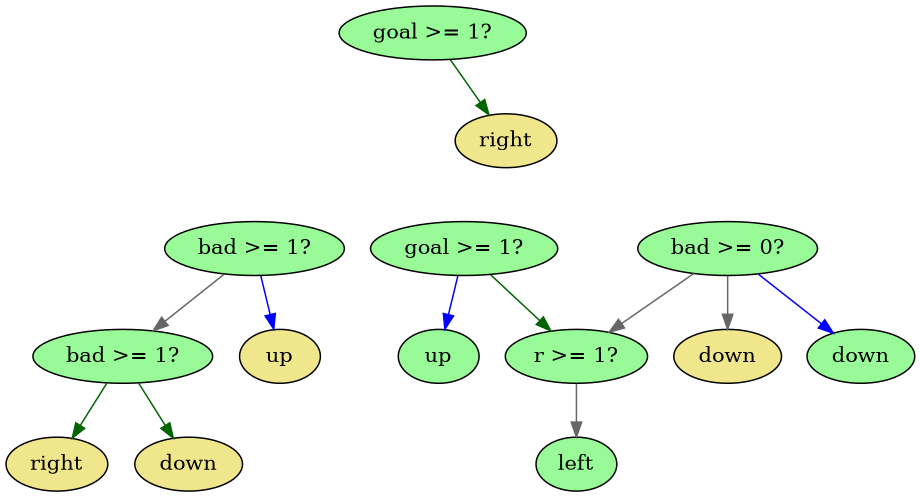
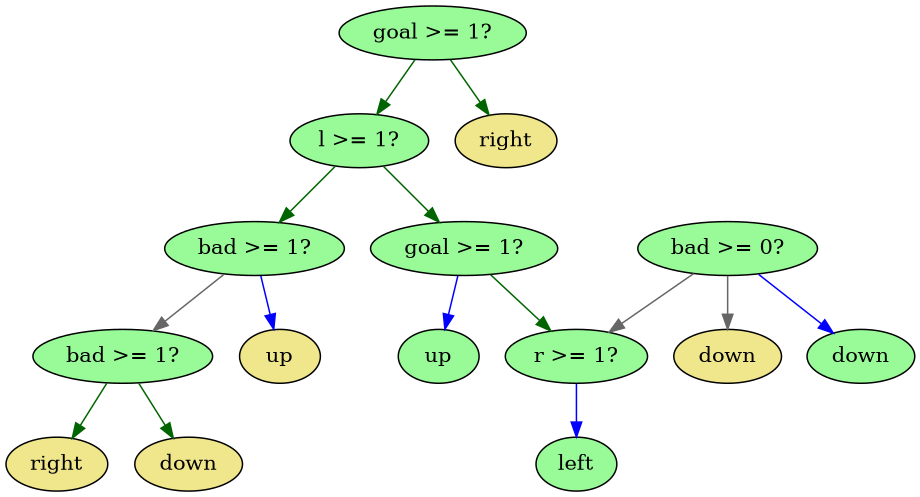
node "l >= 1?": added
edge "r >= 1?" -> "left": color gray40 -> blue
